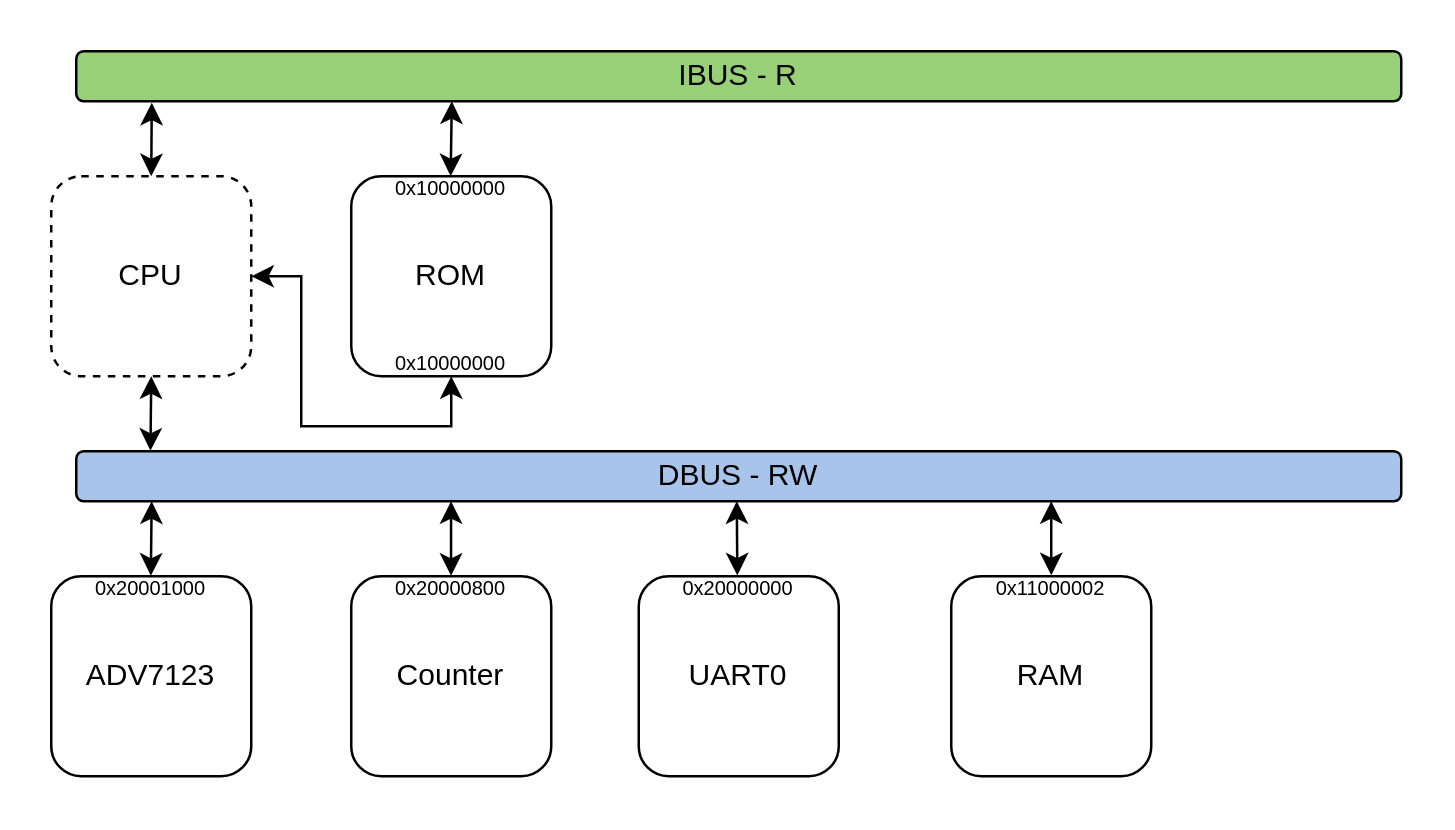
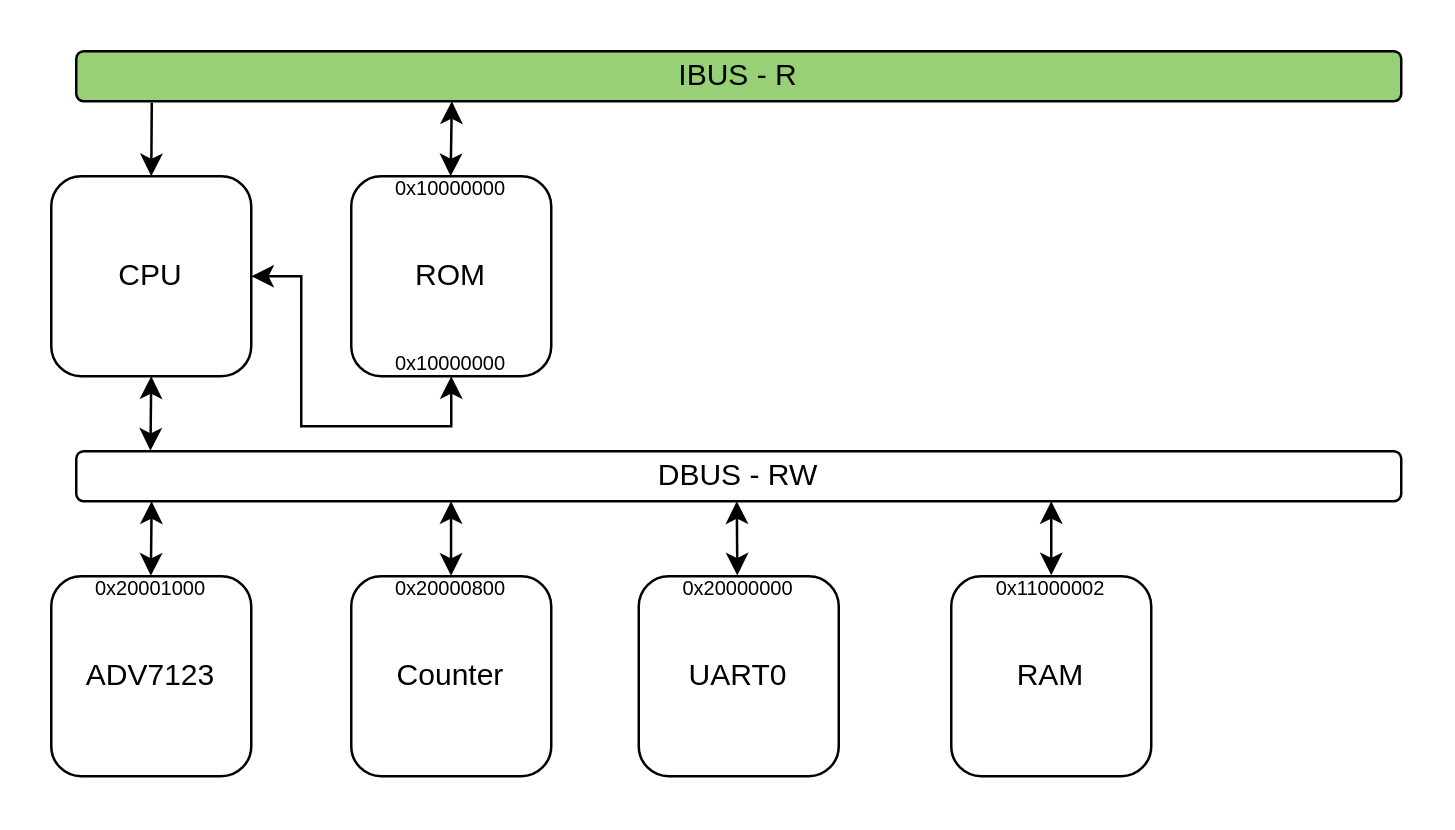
edge "IBUS - R" -- "CPU": arrowhead classic -> none
node "CPU": style dashed -> solid
node "DBUS - RW": fillcolor #a9c4eb -> #ffffff
